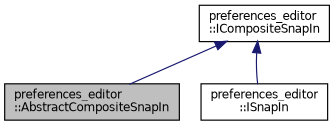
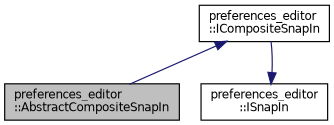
edge "preferences_editor ::ISnapIn" -> "preferences_editor ::ICompositeSnapIn": reversed
